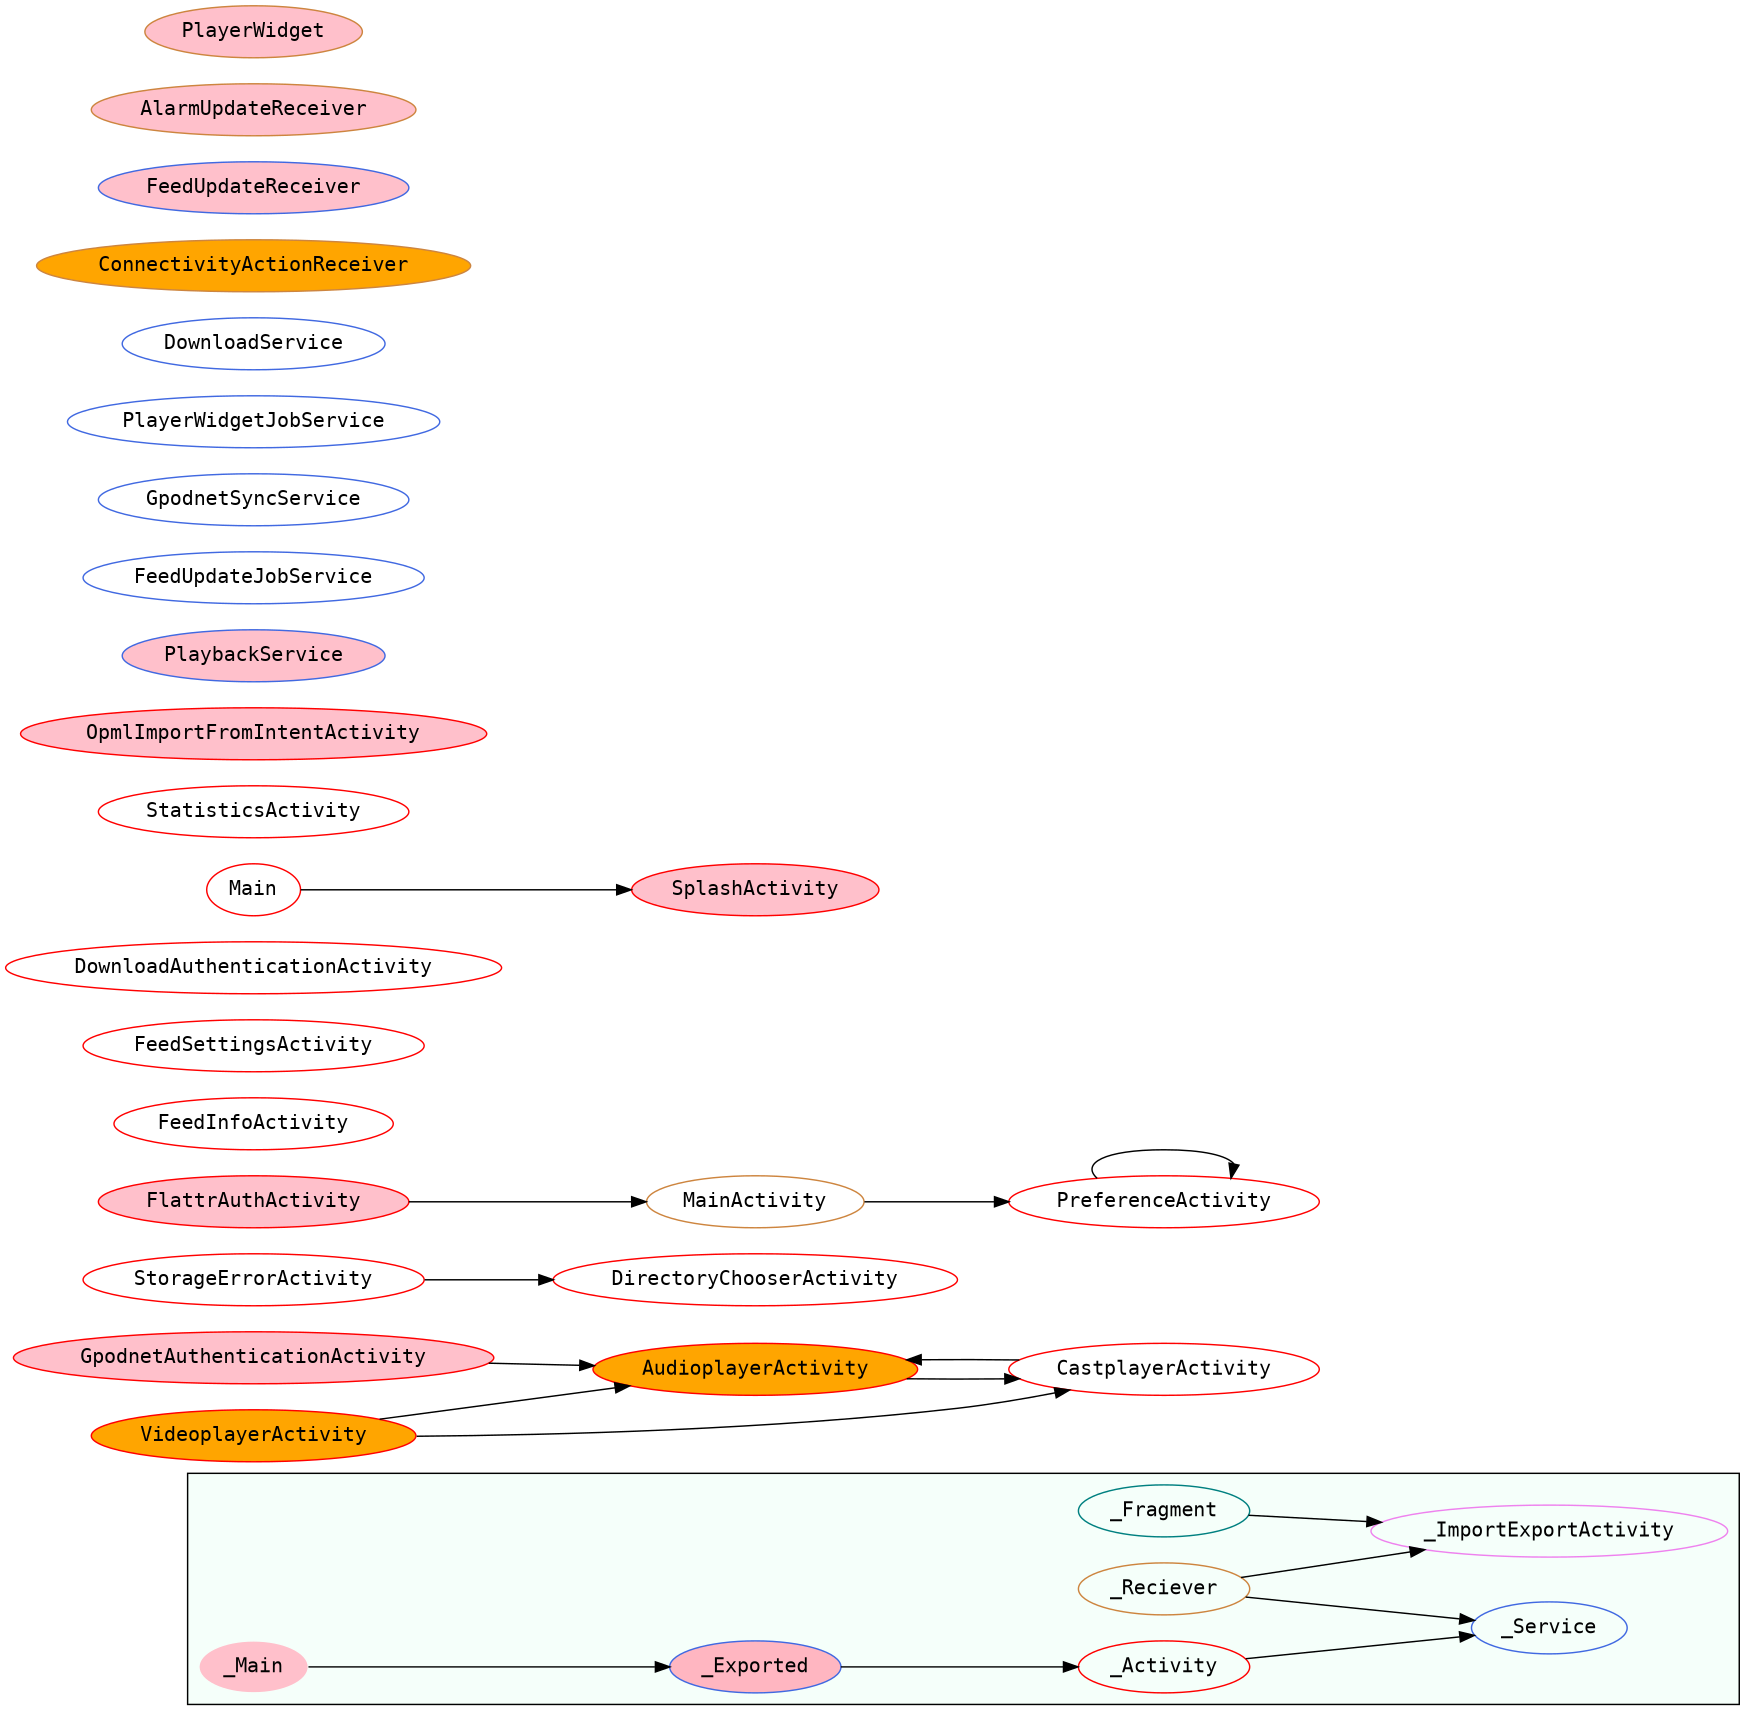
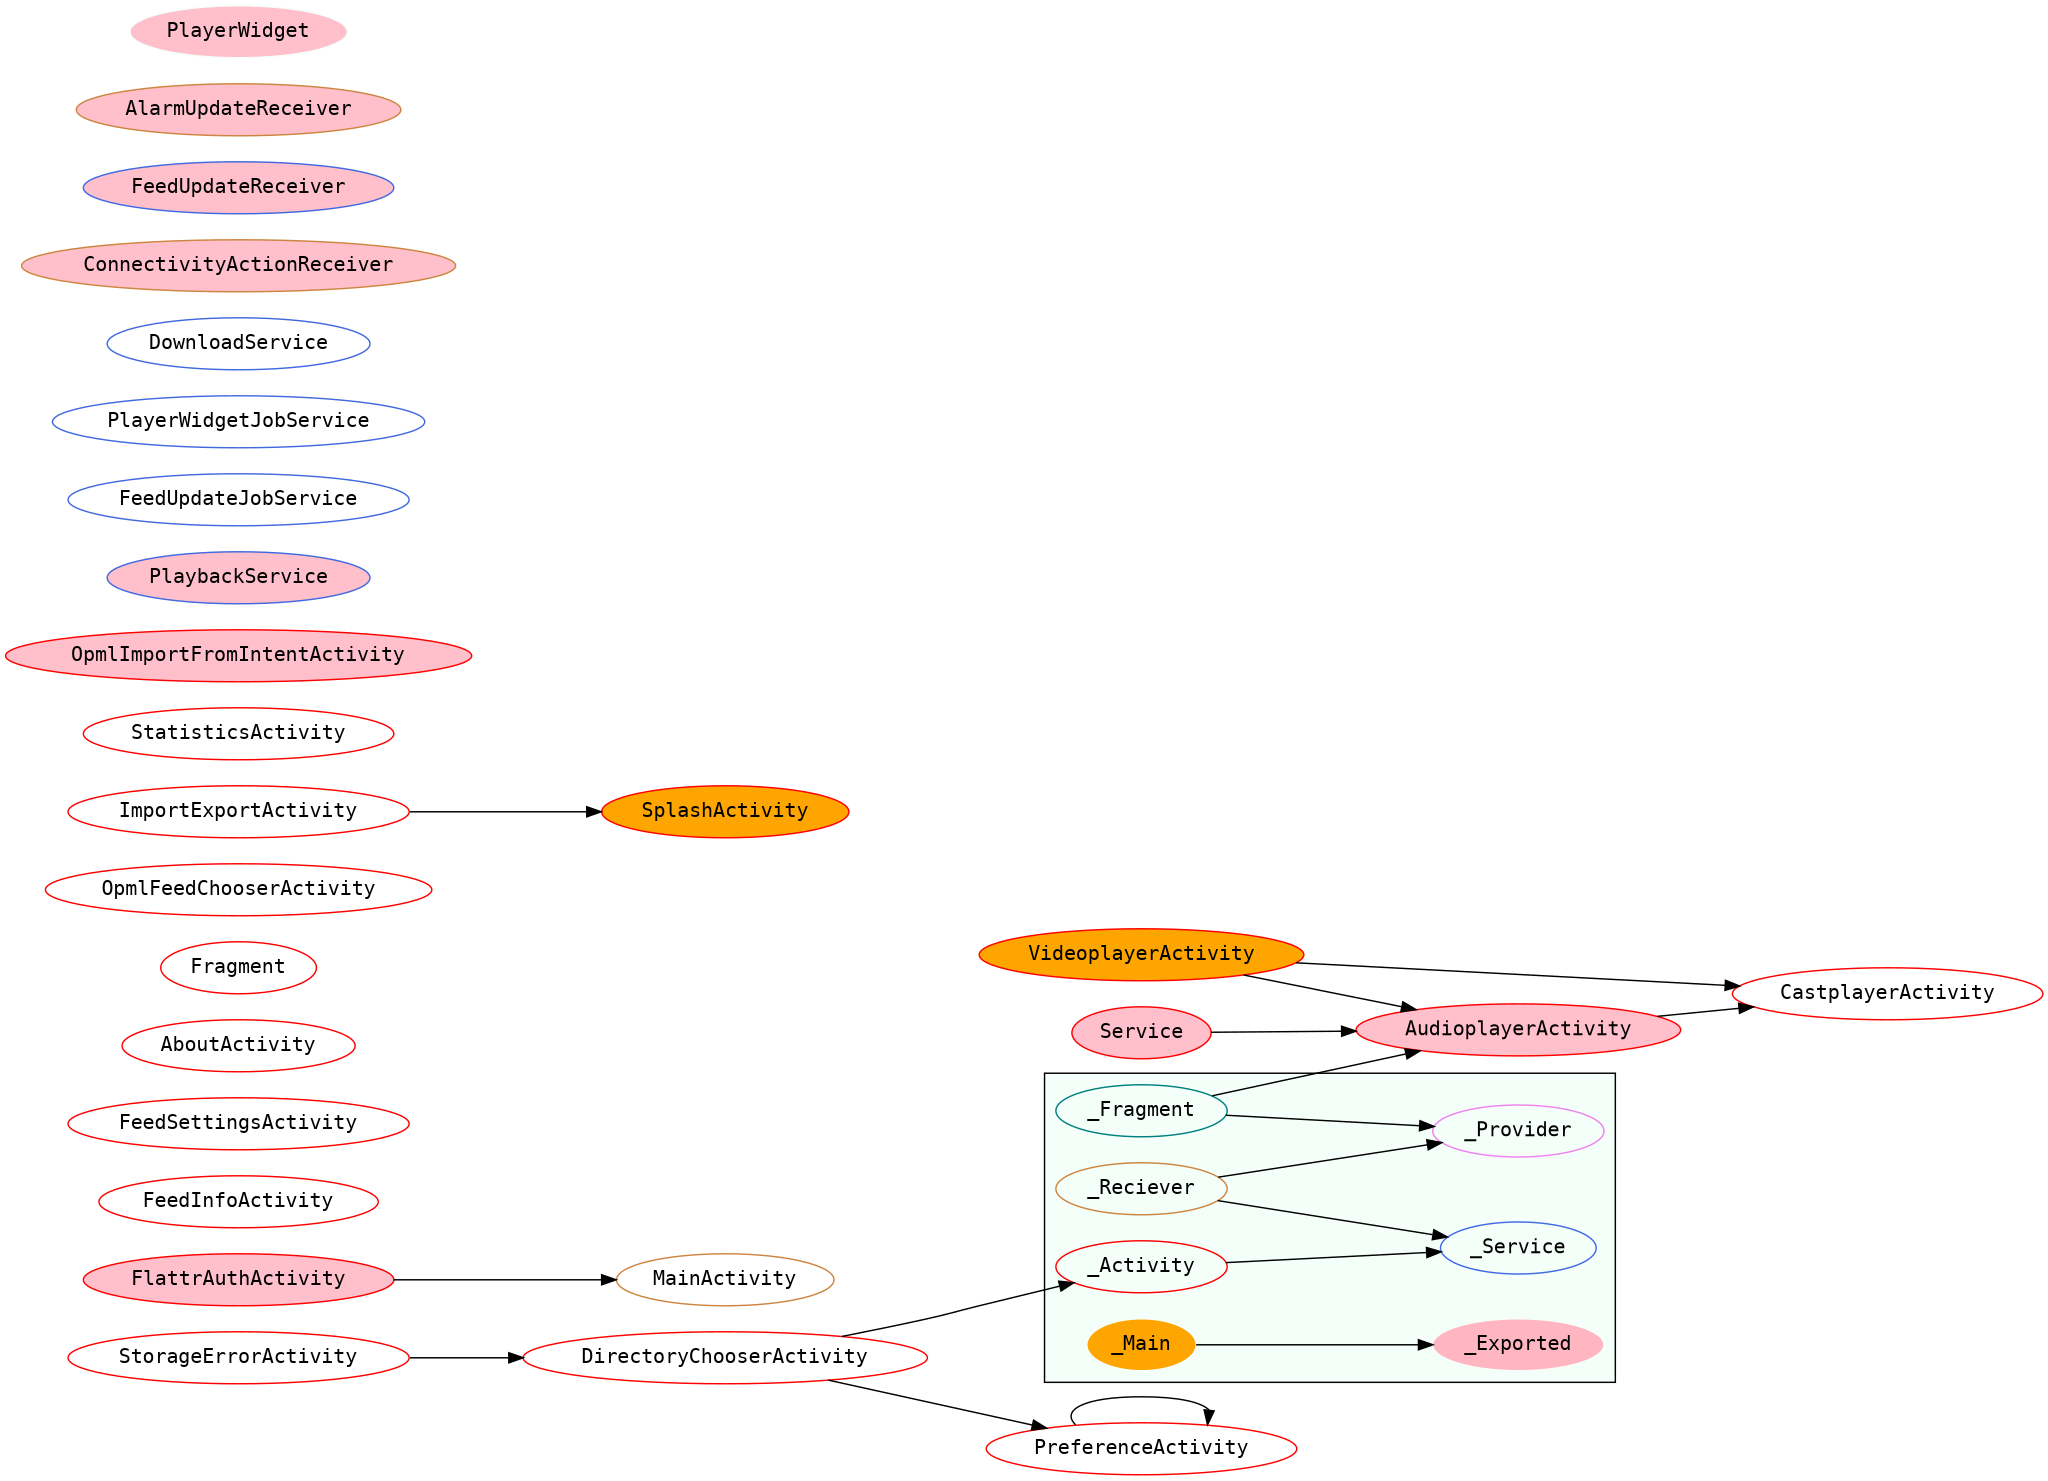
node "PlayerWidget": color peru -> mintcream
node "ConnectivityActionReceiver": fillcolor orange -> pink
node "GpodnetSyncService": removed
node "OpmlFeedChooserActivity": added
node "Main": label "Main" -> "ImportExportActivity"
node "SplashActivity": fillcolor pink -> orange
node "DownloadAuthenticationActivity": label "DownloadAuthenticationActivity" -> "Fragment"
node "AboutActivity": added
edge "MainActivity" -> "PreferenceActivity": now "DirectoryChooserActivity" -> "PreferenceActivity"
node "GpodnetAuthenticationActivity": label "GpodnetAuthenticationActivity" -> "Service"
edge "CastplayerActivity" -> "AudioplayerActivity": now "_Fragment" -> "AudioplayerActivity"
node "AudioplayerActivity": fillcolor orange -> pink
node "_ImportExportActivity": label "_ImportExportActivity" -> "_Provider"
node "_Main": fillcolor pink -> orange
node "_Exported": color royalblue -> mintcream
edge "_Exported" -> "_Activity": now "DirectoryChooserActivity" -> "_Activity"
